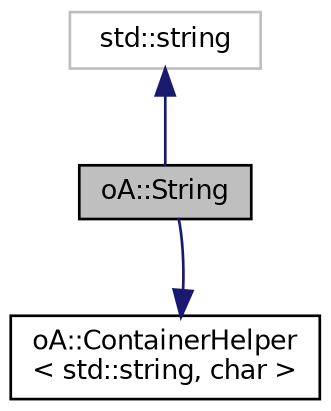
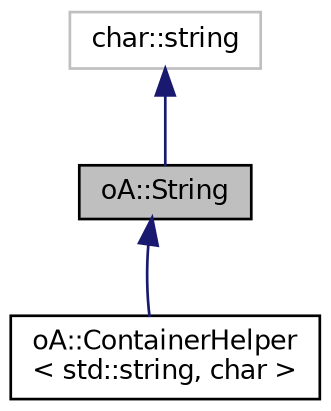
node "std::string": label "std::string" -> "char::string"
edge "oA::String" -> "oA::ContainerHelper < std::string, char >": reversed
